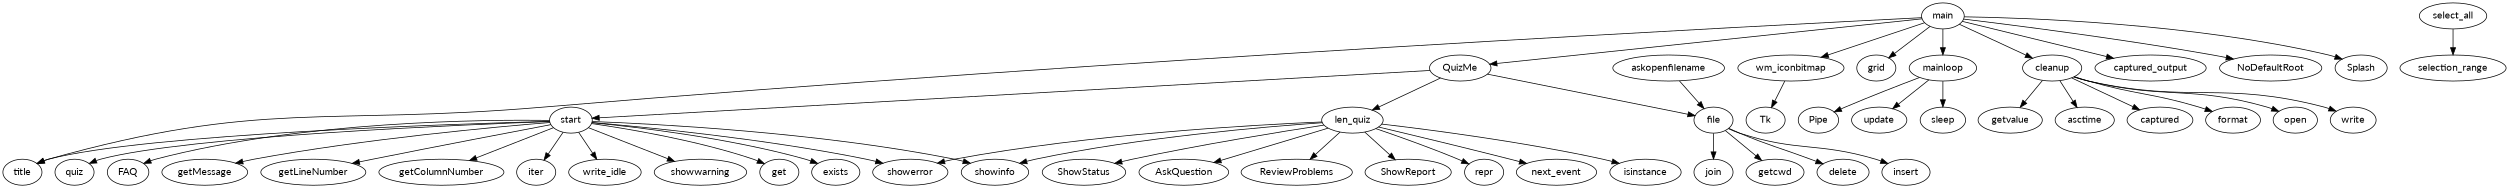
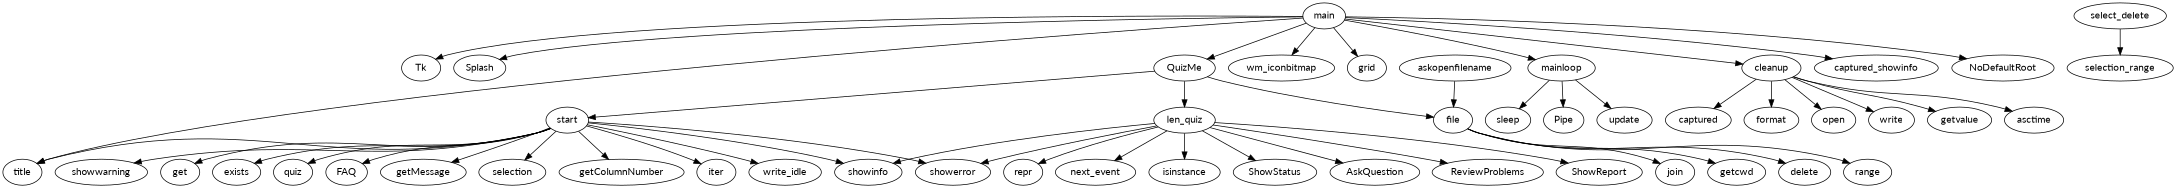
node "select_all": label "select_all" -> "select_delete"
node "captured_output": label "captured_output" -> "captured_showinfo"
edge "wm_iconbitmap" -> "Tk": now "main" -> "Tk"
node "getLineNumber": label "getLineNumber" -> "selection"
node "insert": label "insert" -> "range"
